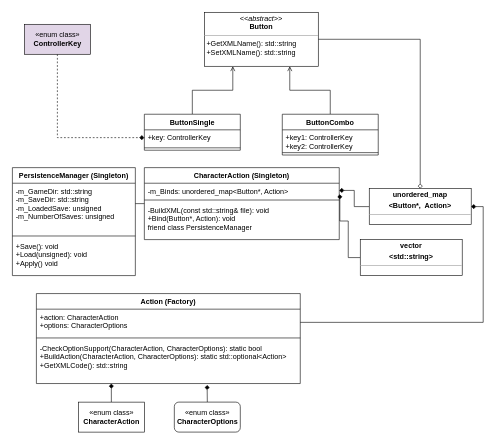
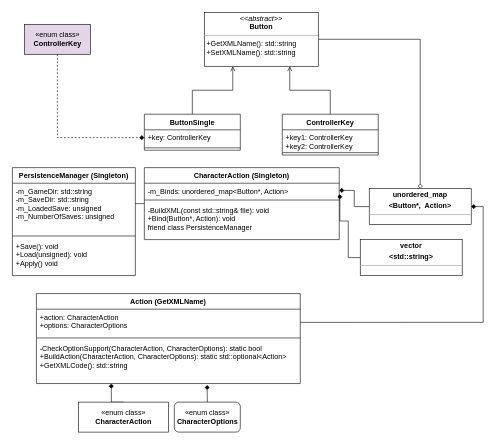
node "ButtonCombo": label "ButtonCombo" -> "ControllerKey"
node "Action (Factory)": label "Action (Factory)" -> "Action (GetXMLName)"
node "«enum class» CharacterAction": size 66x30 -> 90x30
